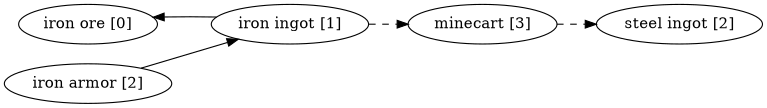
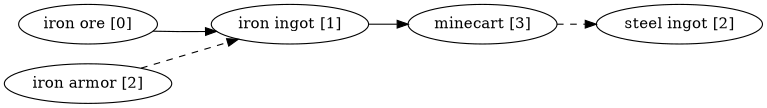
edge "iron ingot [1]" -> "iron ore [0]": reversed
edge "iron ingot [1]" -> "minecart [3]": style dashed -> solid
edge "iron armor [2]" -> "iron ingot [1]": style solid -> dashed
